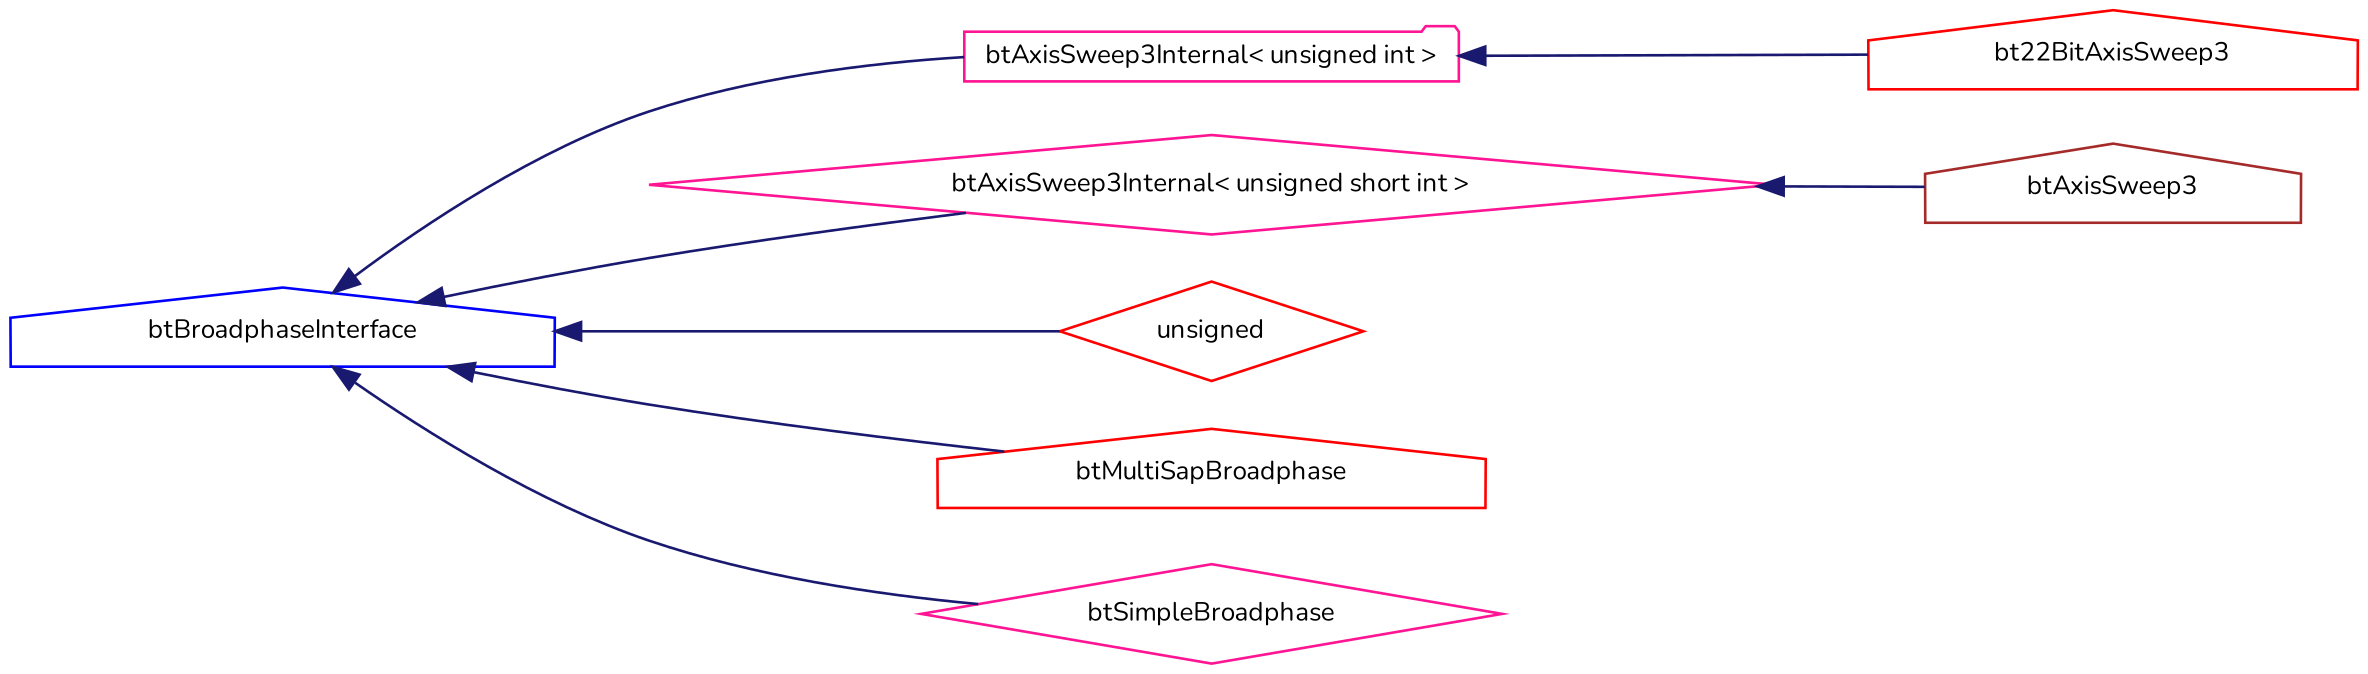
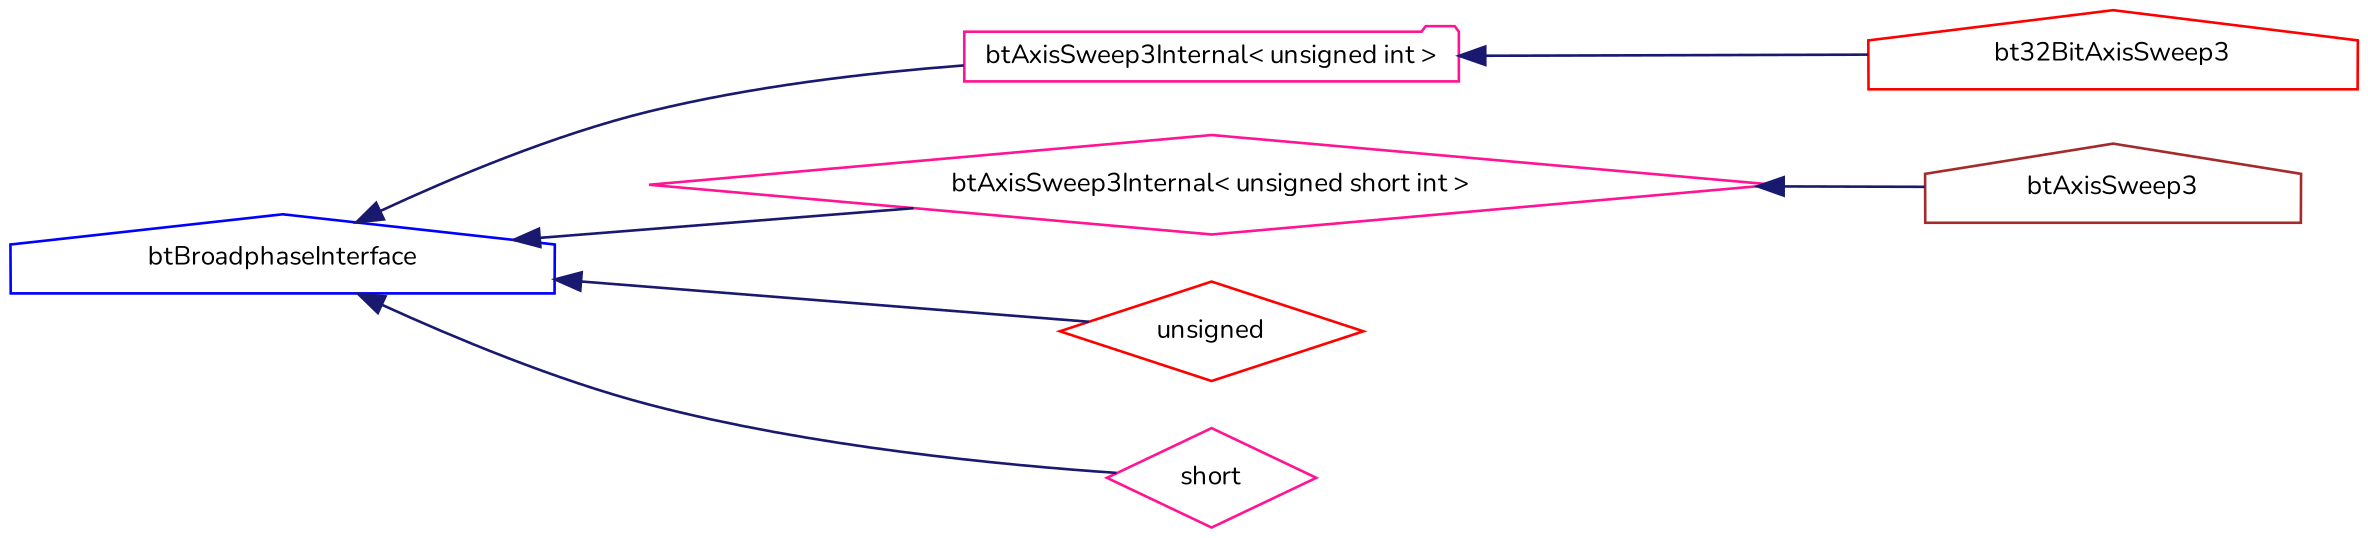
node "bt22BitAxisSweep3": label "bt22BitAxisSweep3" -> "bt32BitAxisSweep3"
node "btMultiSapBroadphase": removed
node "btSimpleBroadphase": label "btSimpleBroadphase" -> "short"
